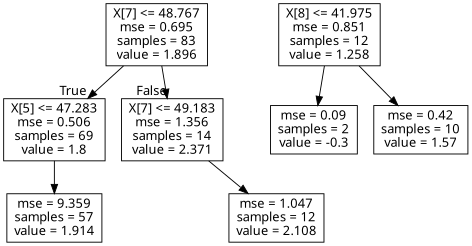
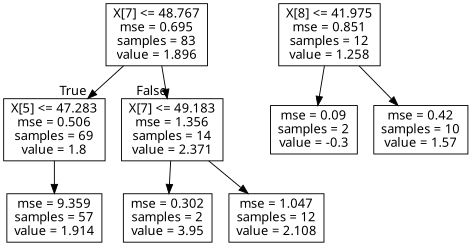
node "mse = 0.302 samples = 2 value = 3.95": added
